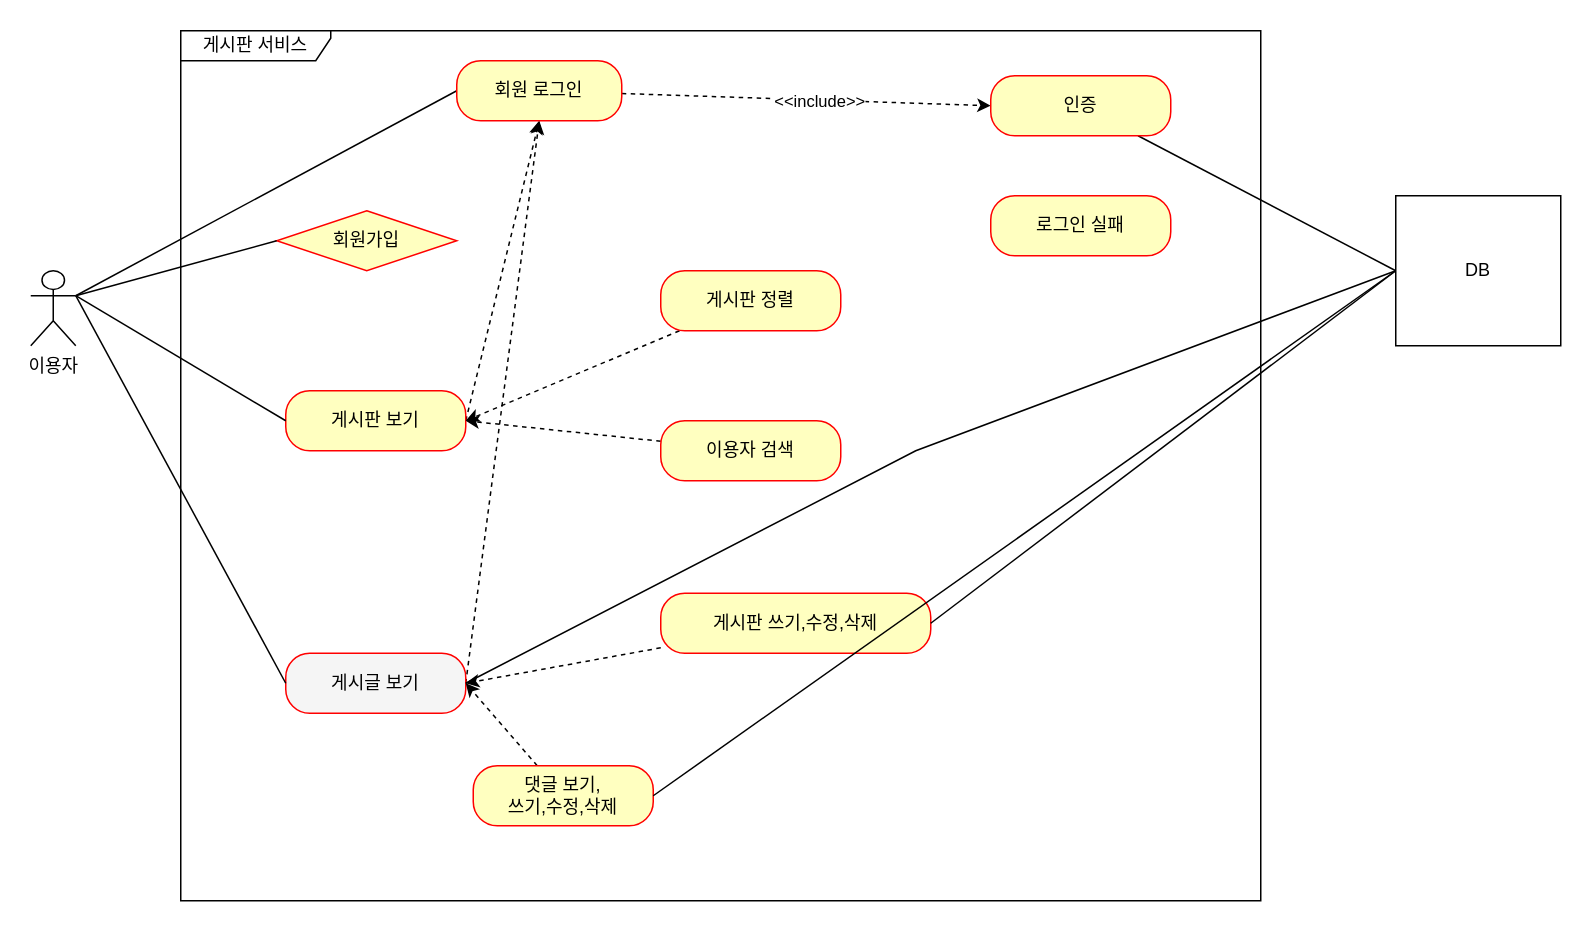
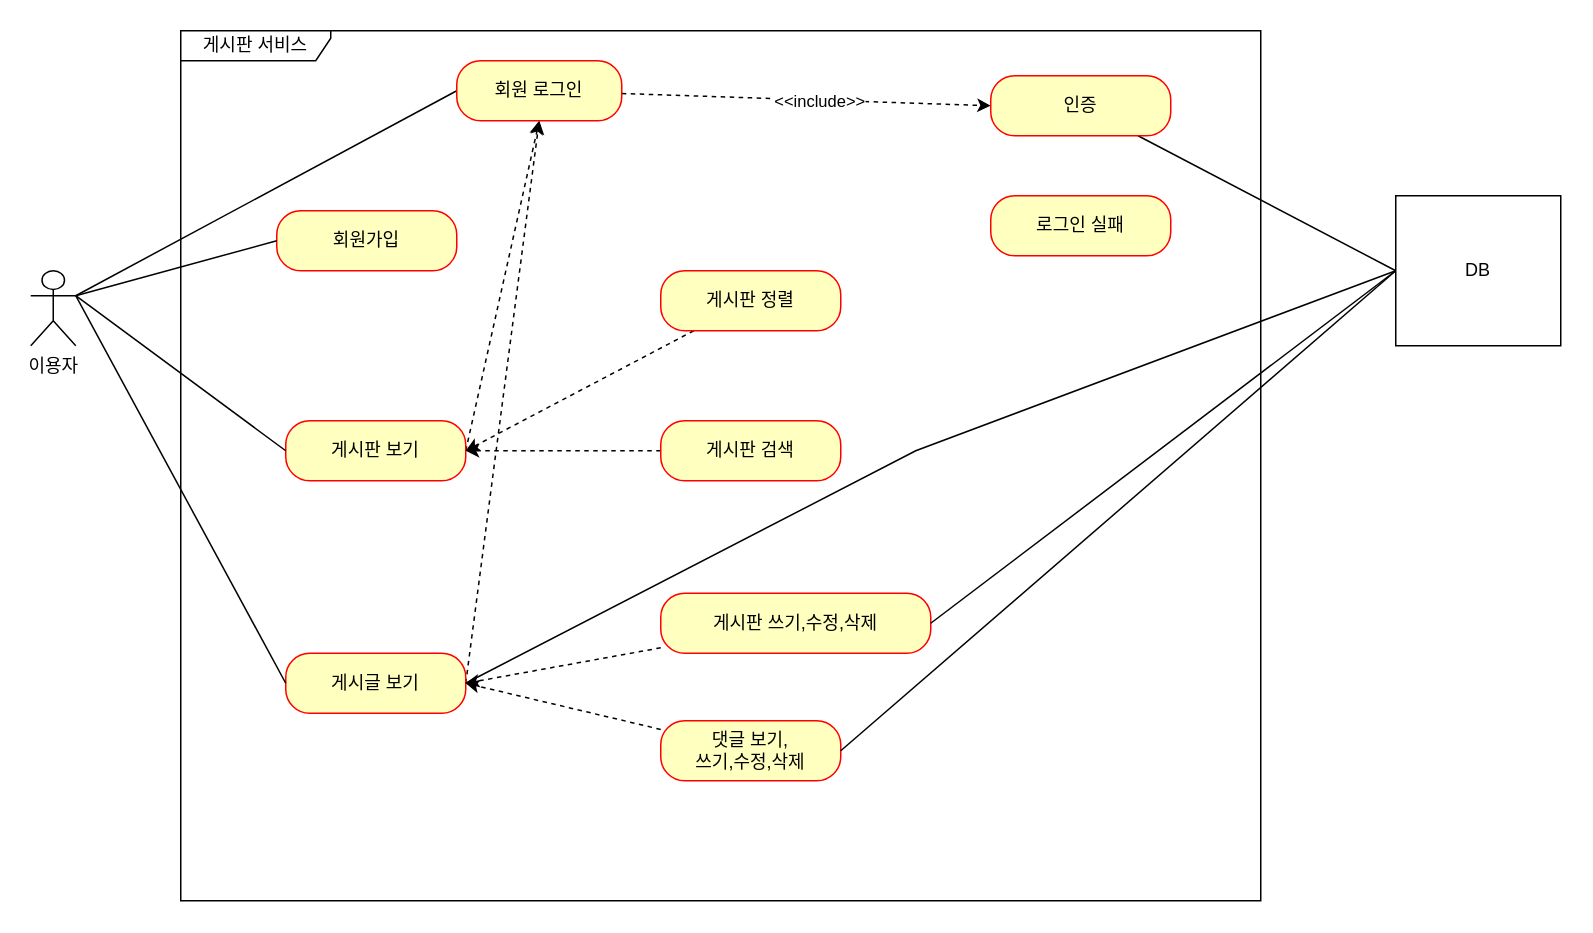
node "회원가입": shape diamond -> rounded rectangle
node "게시판 보기": moved (376, 421) -> (376, 451)
node "이용자 검색": label "이용자 검색" -> "게시판 검색"
node "게시글 보기": fillcolor #f5f5f5 -> #ffffc0
node "댓글 보기, 쓰기,수정,삭제": moved (563, 796) -> (751, 751)
